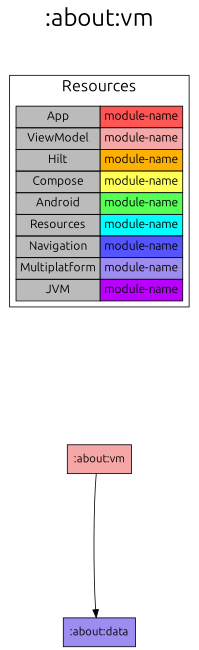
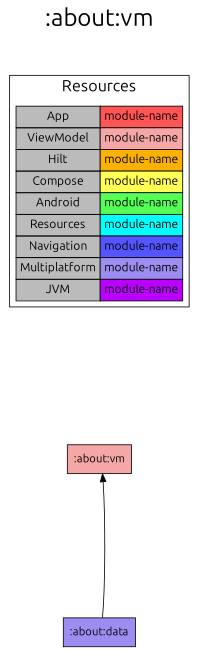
edge ":about:vm" -> ":about:data": reversed
